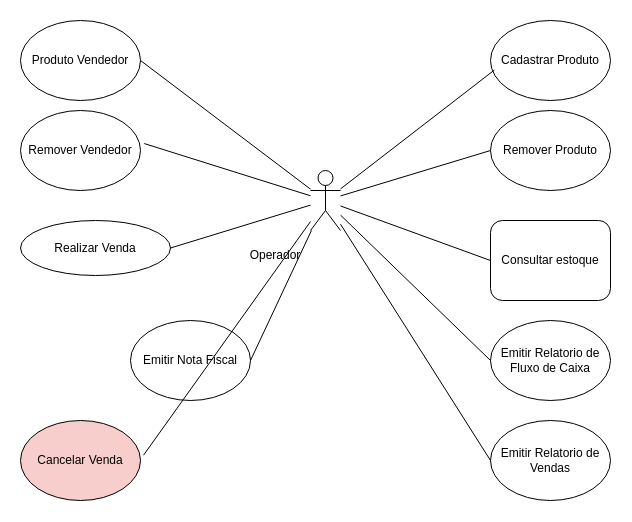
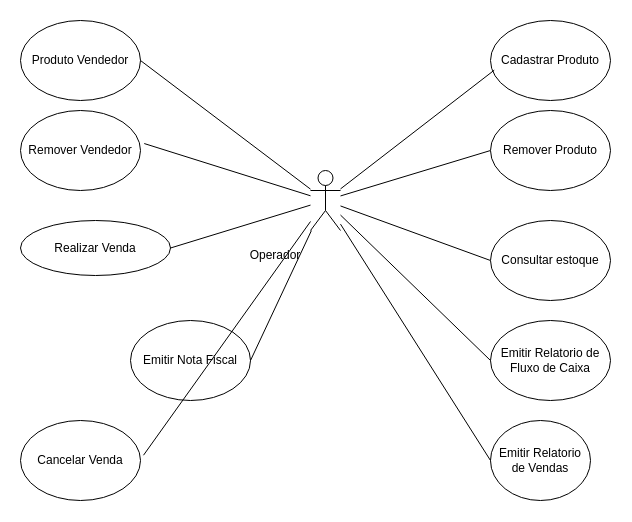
node "Consultar estoque": shape rounded rectangle -> ellipse
node "Cancelar Venda": fillcolor #f8cecc -> #ffffff
node "Emitir Relatorio de Vendas": size 120x80 -> 100x80
